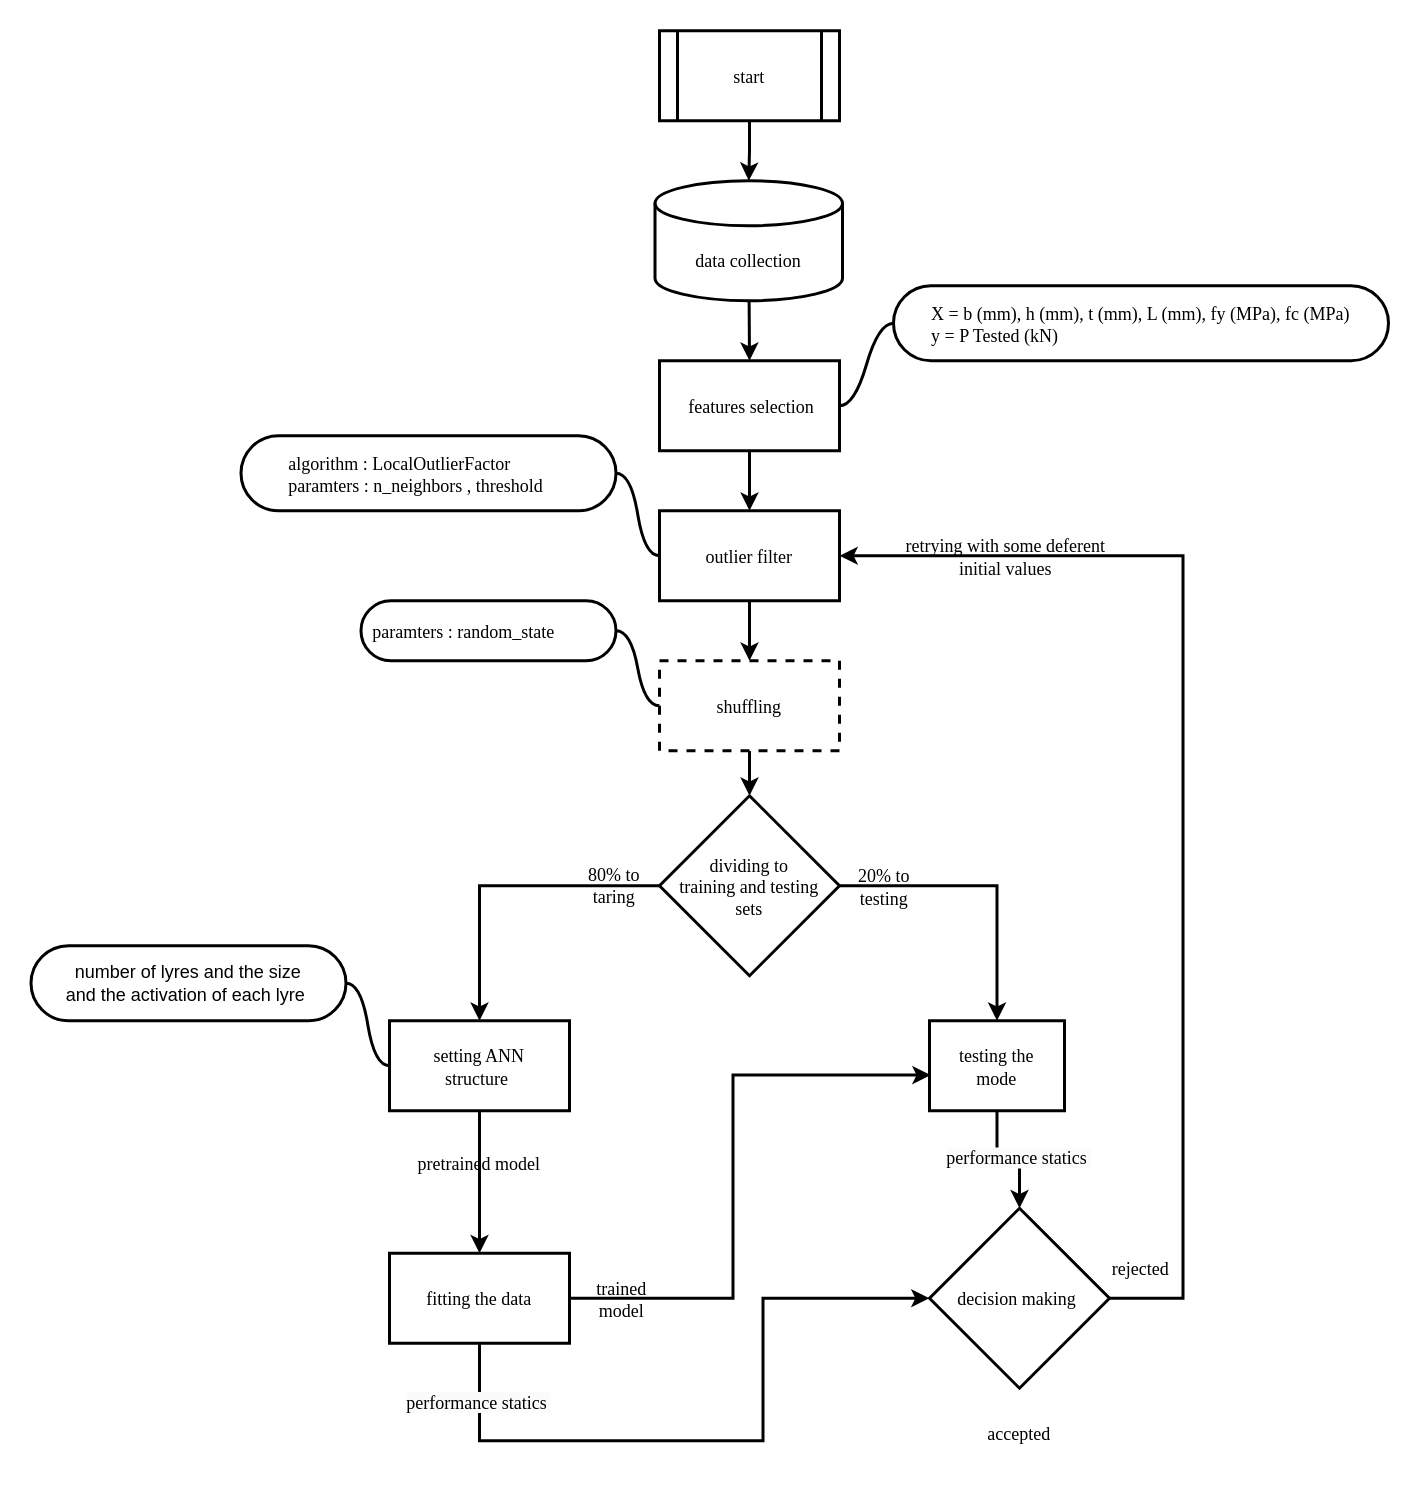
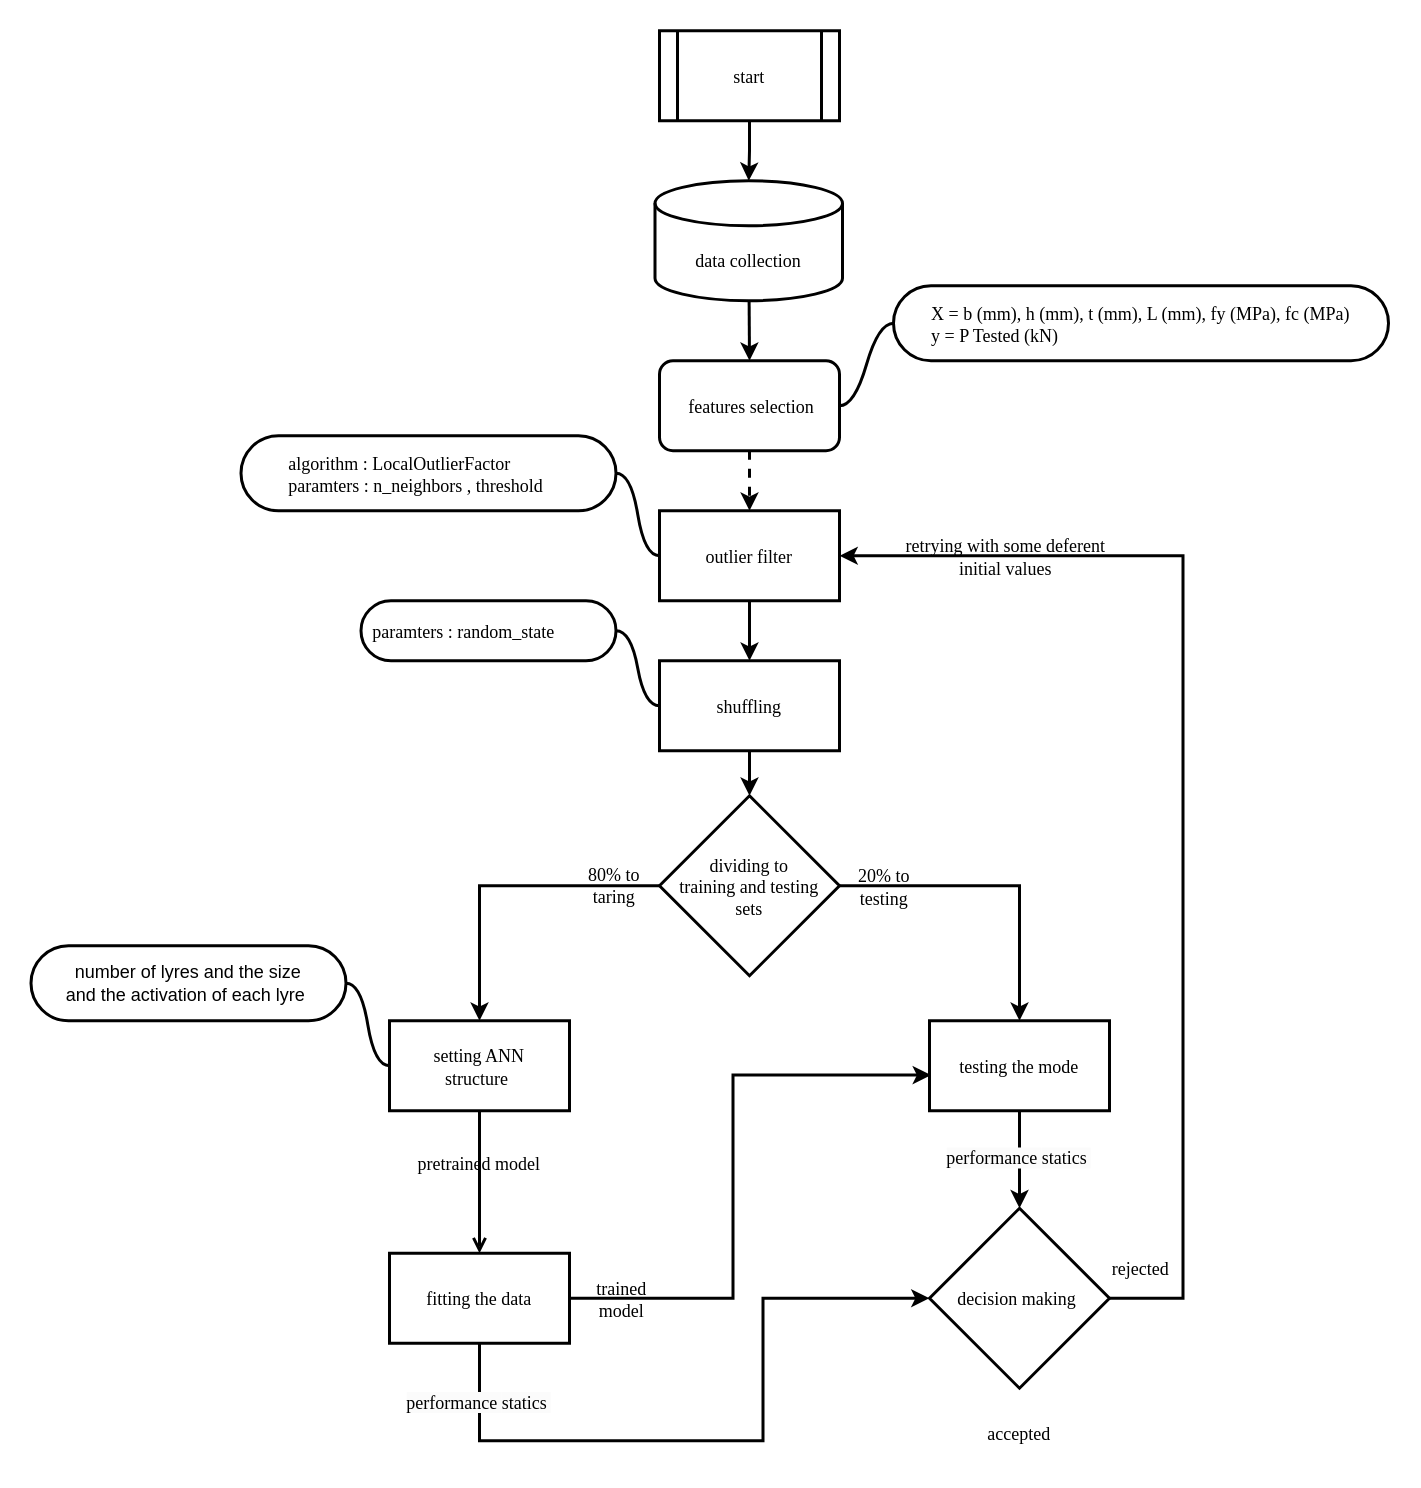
node "features selection": shape rectangle -> rounded rectangle
edge "features selection" -> "outlier filter": style solid -> dashed
node "shuffling": style dashed -> solid
node "testing the mode": size 135x90 -> 180x90
edge "setting ANN structure" -> "fitting the data": arrowhead classic -> open
